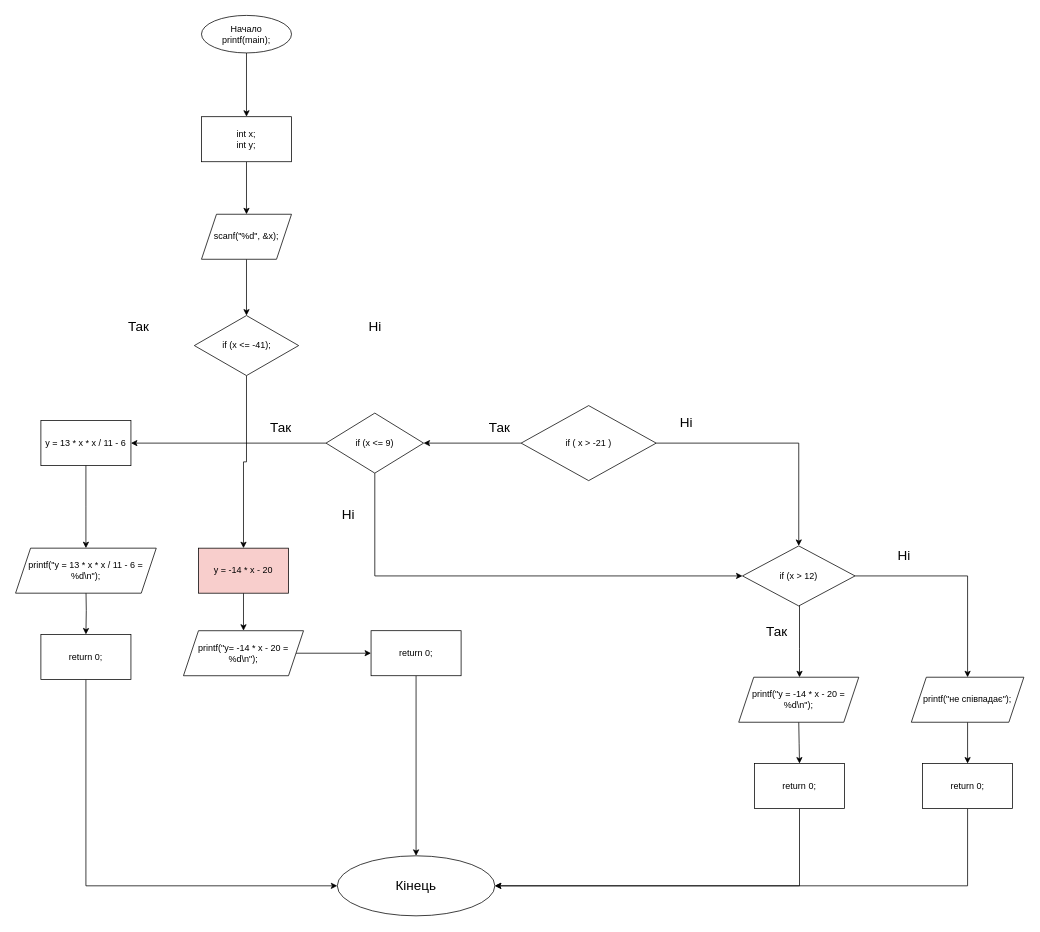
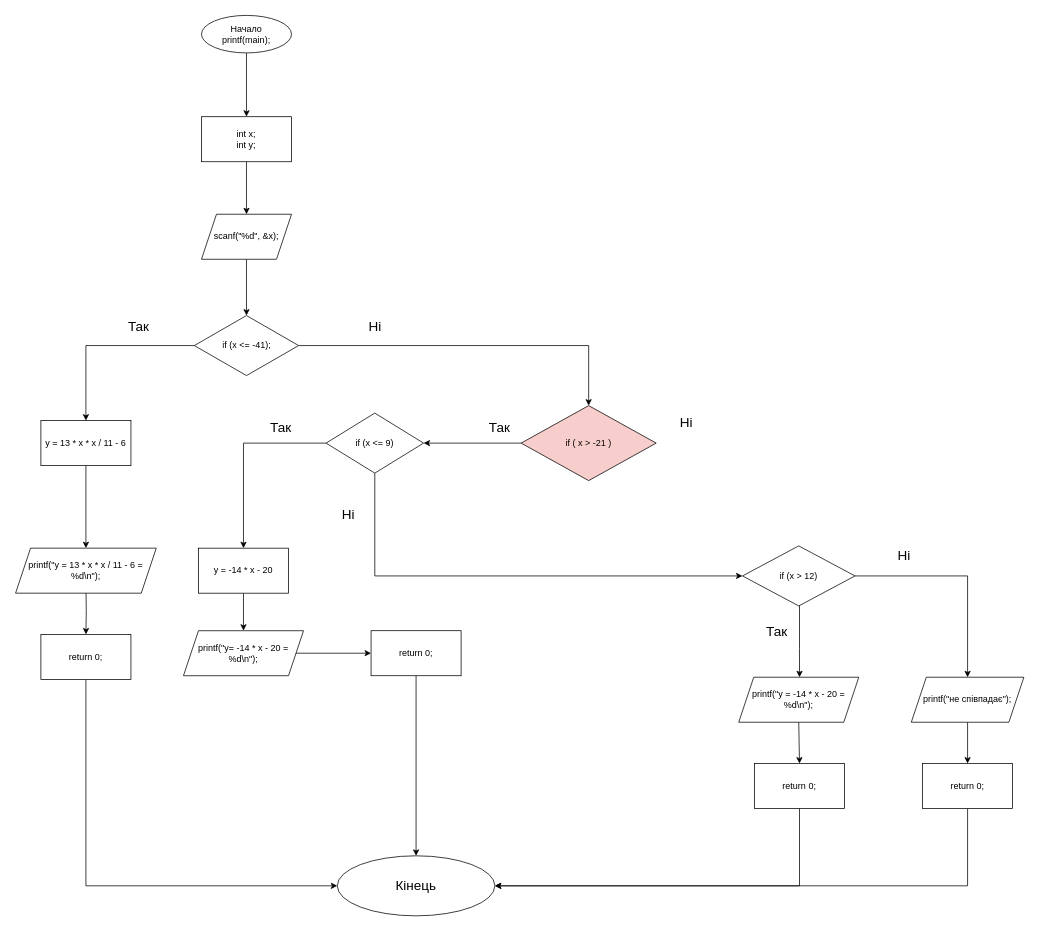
edge "if (x <= -41);" -> "if ( x > -21 )": added
edge "if (x <= -41);" -> "y = -14 * x - 20": now "if (x <= -41);" -> "y = 13 * x * x / 11 - 6"
edge "if (x <= 9)" -> "y = 13 * x * x / 11 - 6": now "if (x <= 9)" -> "y = -14 * x - 20"
node "if ( x > -21 )": fillcolor #ffffff -> #f8cecc
edge "if ( x > -21 )" -> "if (x > 12)": removed
node "y = -14 * x - 20": fillcolor #f8cecc -> #ffffff
